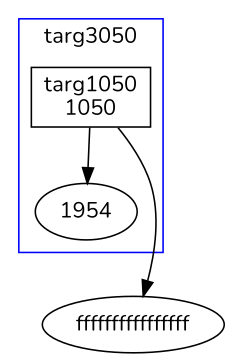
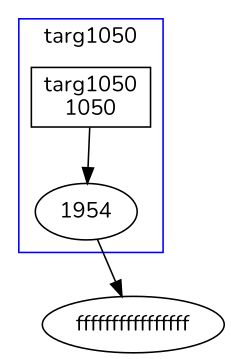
cluster "targ3050": label "targ3050" -> "targ1050"
edge "targ1050 1050" -> "ffffffffffffffff": now "1954" -> "ffffffffffffffff"
